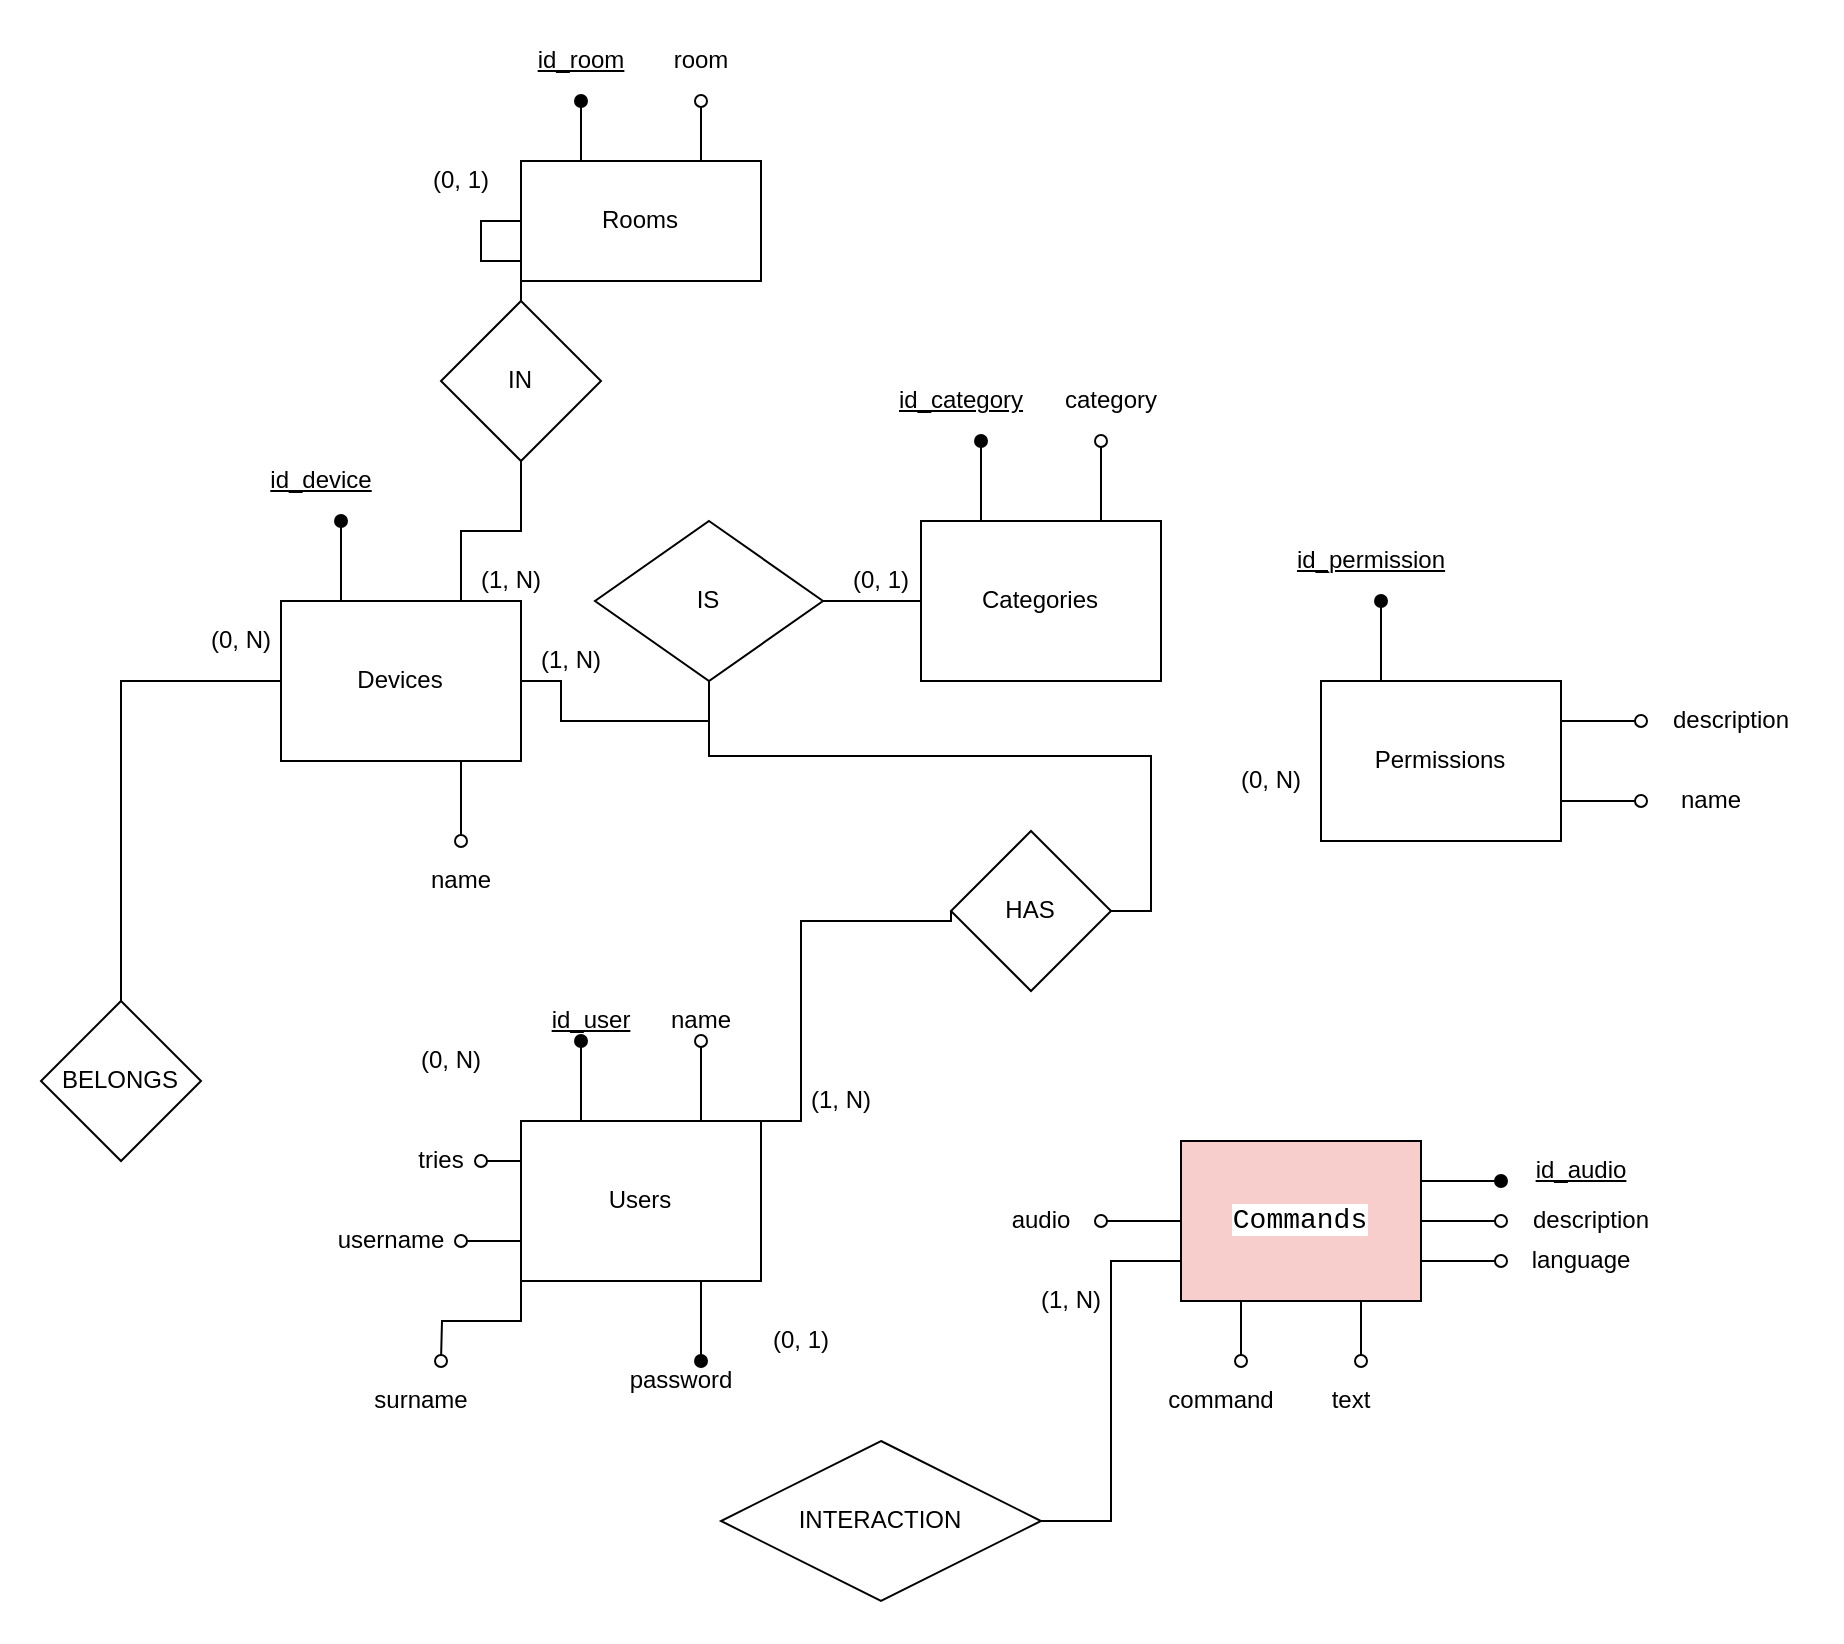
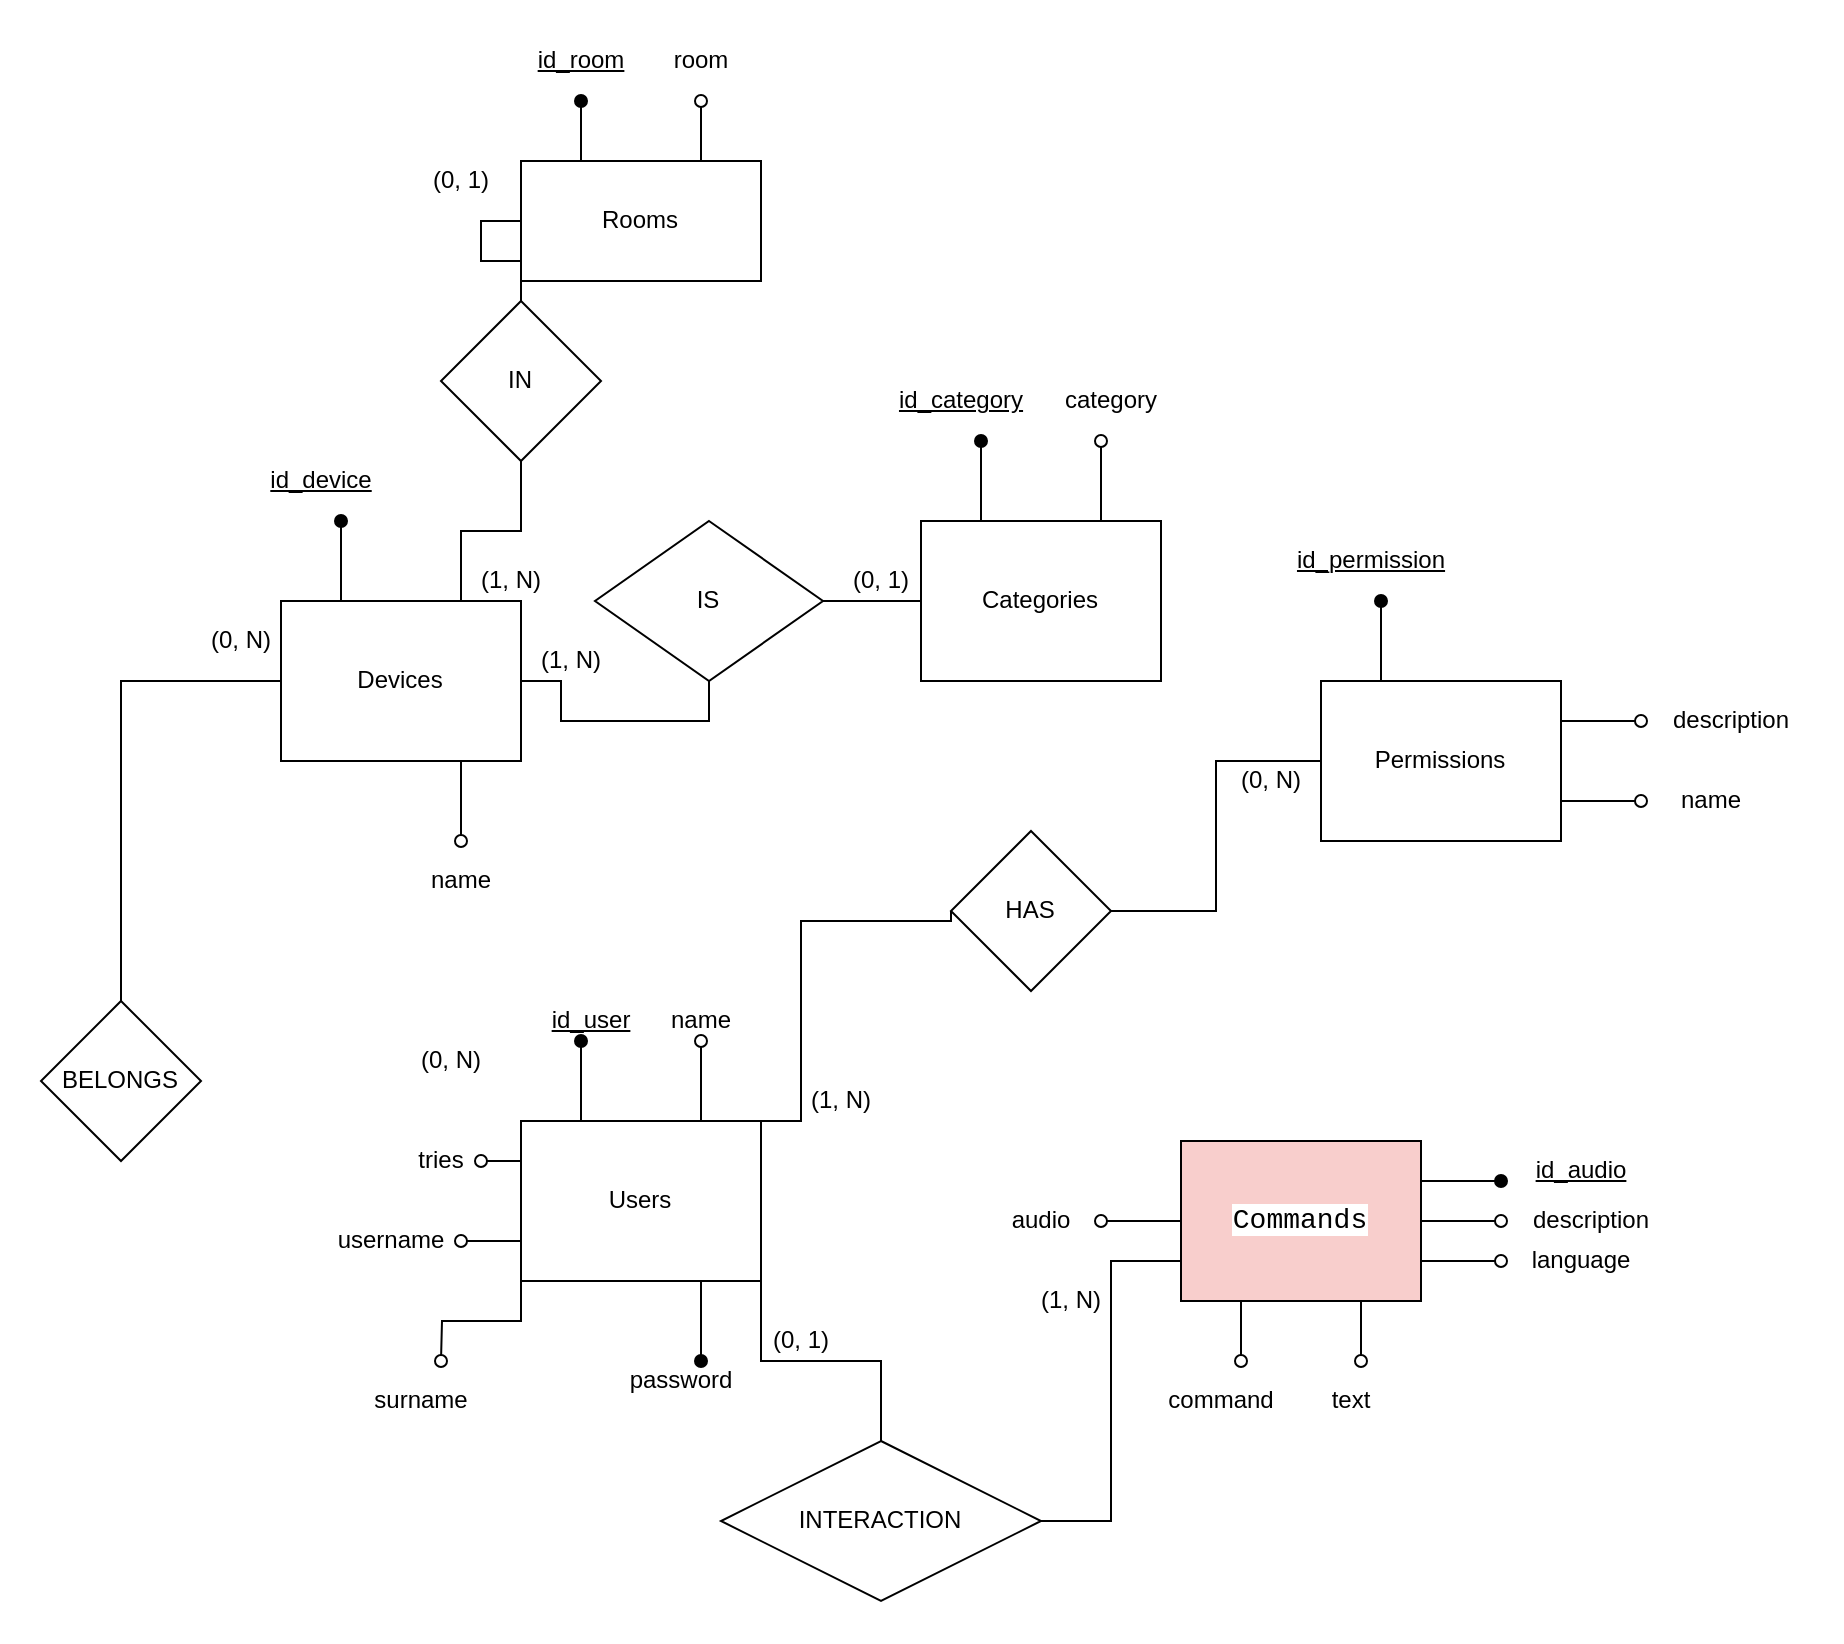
edge "IS" -- "HAS": now "Permissions" -- "HAS"
edge "Users" -- "INTERACTION": added
